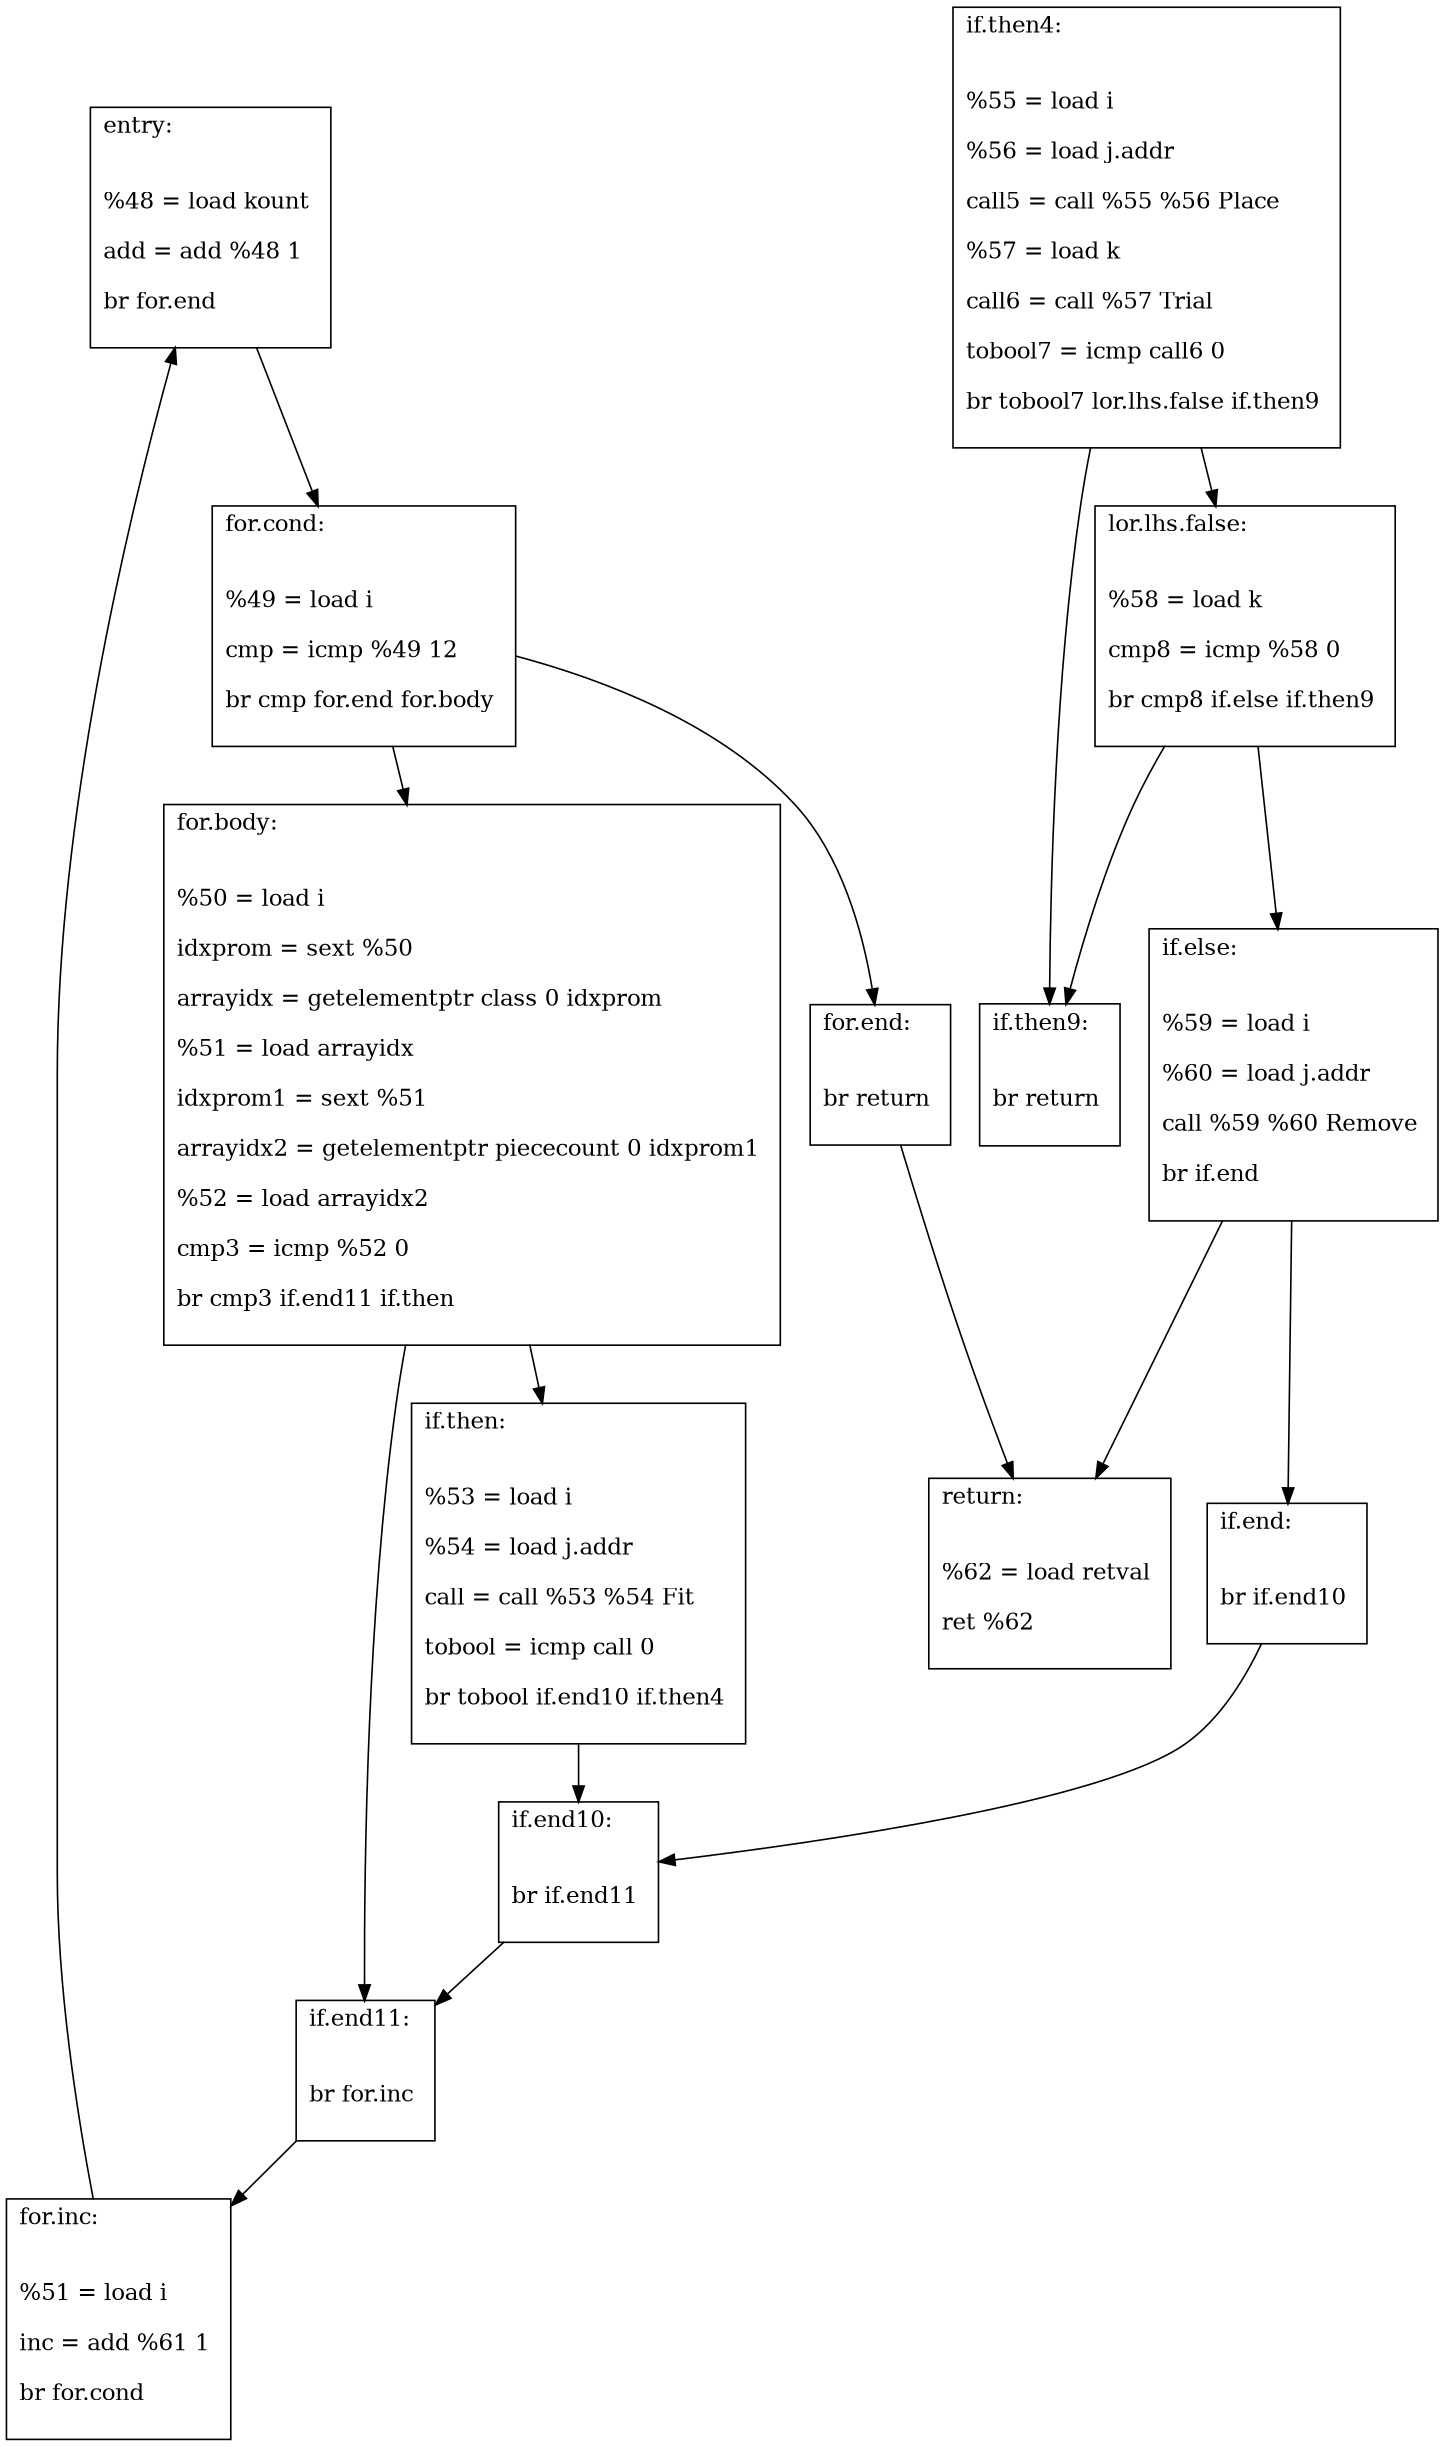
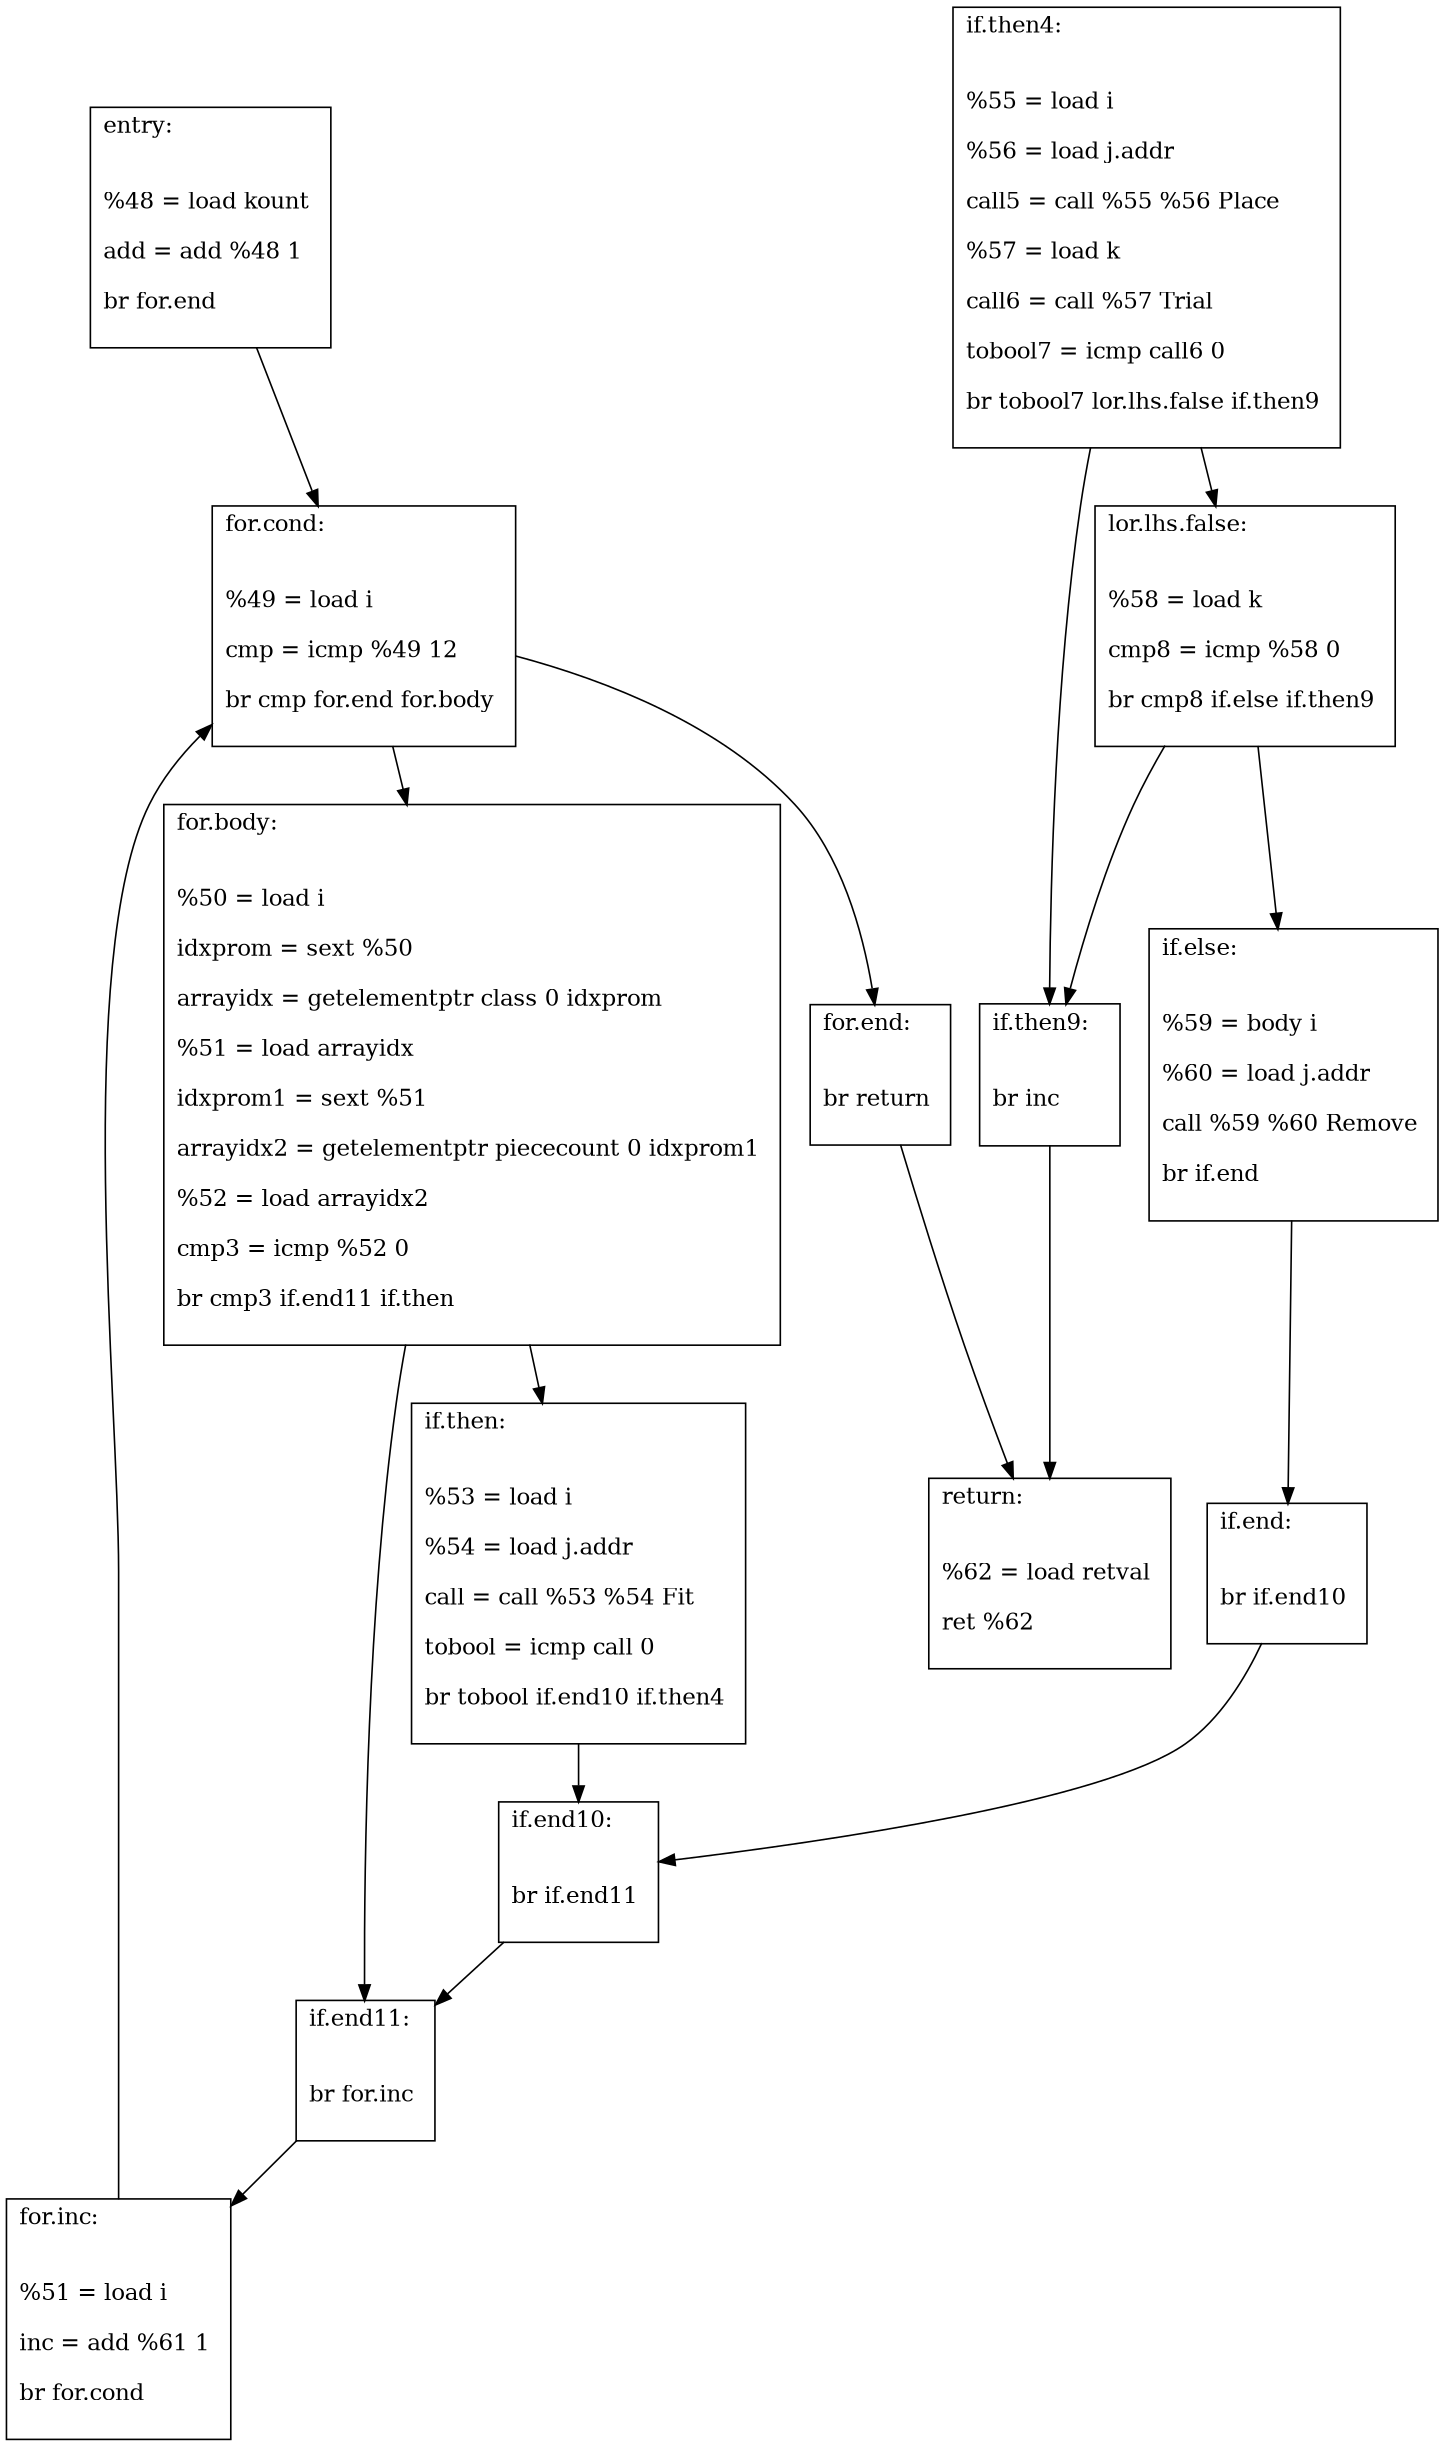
node "if.else:": text "%59 = load i" -> "%59 = body i"
node "if.then9:": text "br return" -> "br inc"
edge "for.inc:" -> "entry:": now "for.inc:" -> "for.cond:"
edge "if.else:" -> "return:": now "if.then9:" -> "return:"
